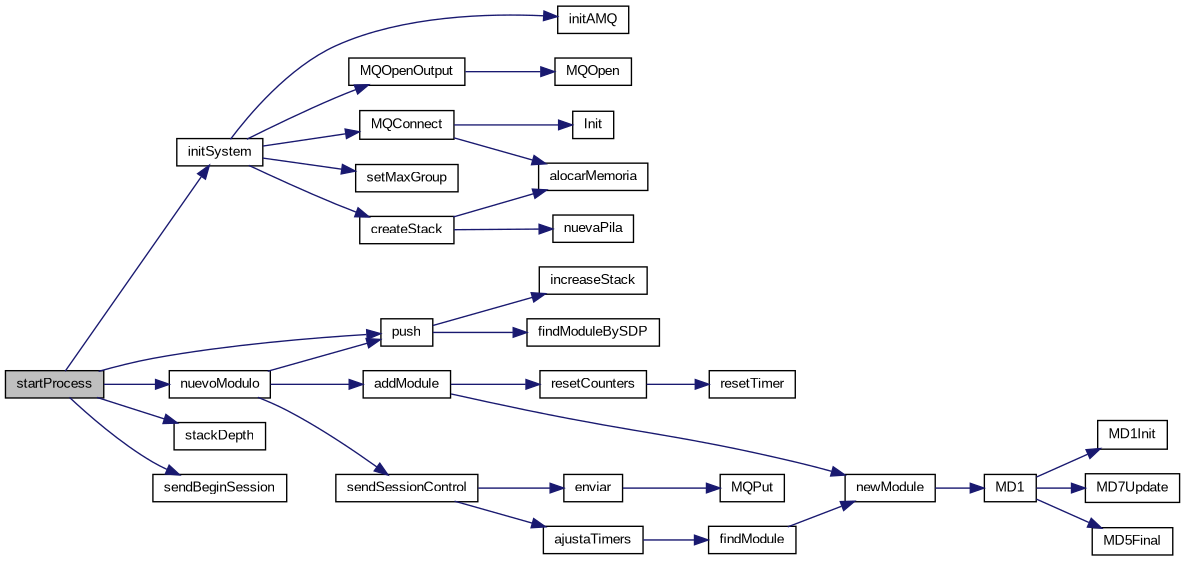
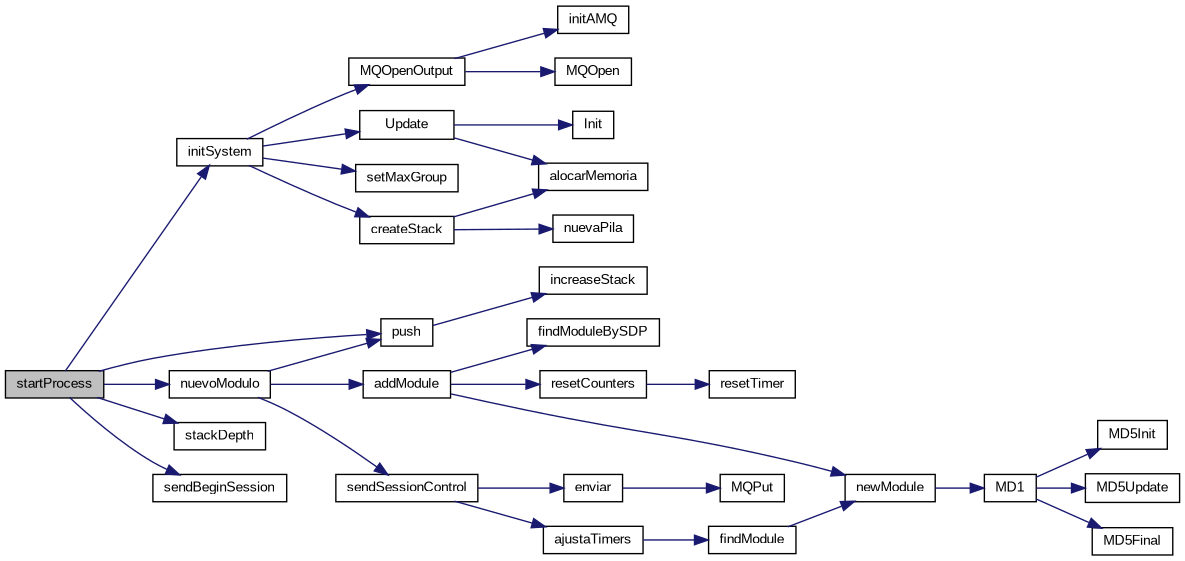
edge "initSystem" -> "initAMQ": now "MQOpenOutput" -> "initAMQ"
node "MQConnect": label "MQConnect" -> "Update"
edge "push" -> "findModuleBySDP": now "addModule" -> "findModuleBySDP"
node "MD1Init": label "MD1Init" -> "MD5Init"
node "MD7Update": label "MD7Update" -> "MD5Update"
